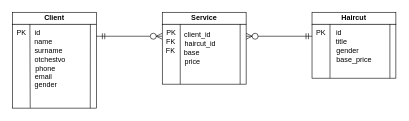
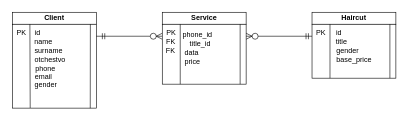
node "client_id": label "client_id" -> "phone_id"
node "haircut_id": label "haircut_id" -> "title_id"
node "base": label "base" -> "data"
